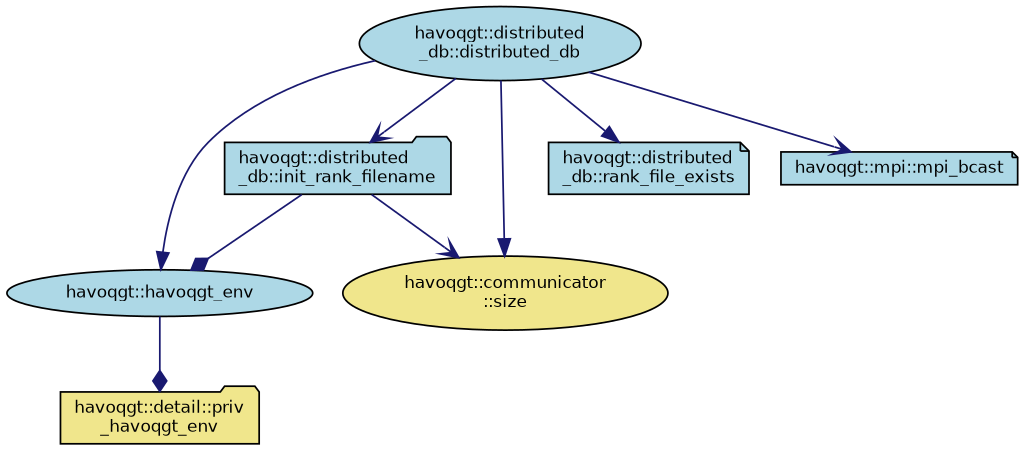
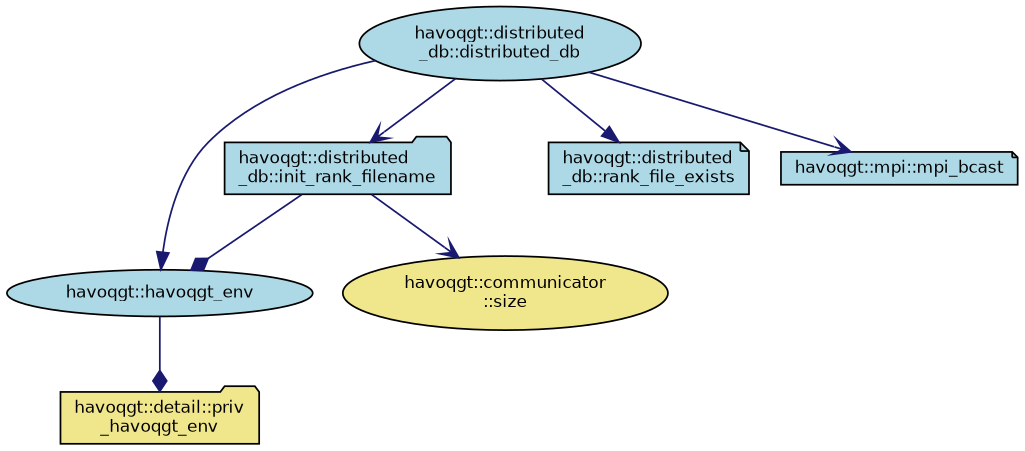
edge "havoqgt::distributed _db::distributed_db" -> "havoqgt::communicator ::size": removed
